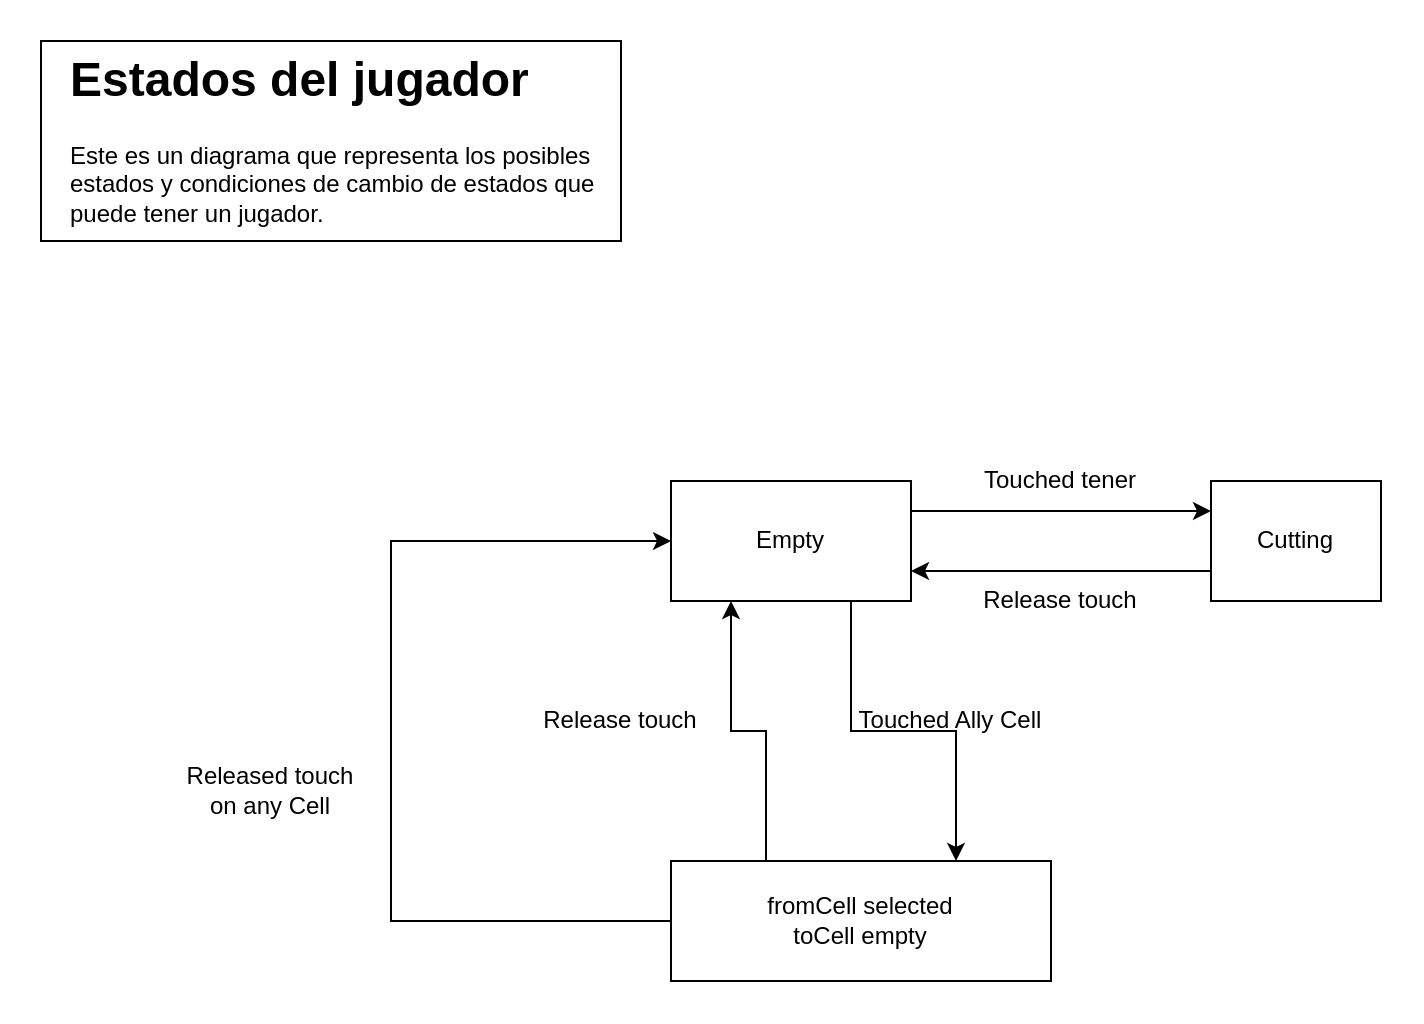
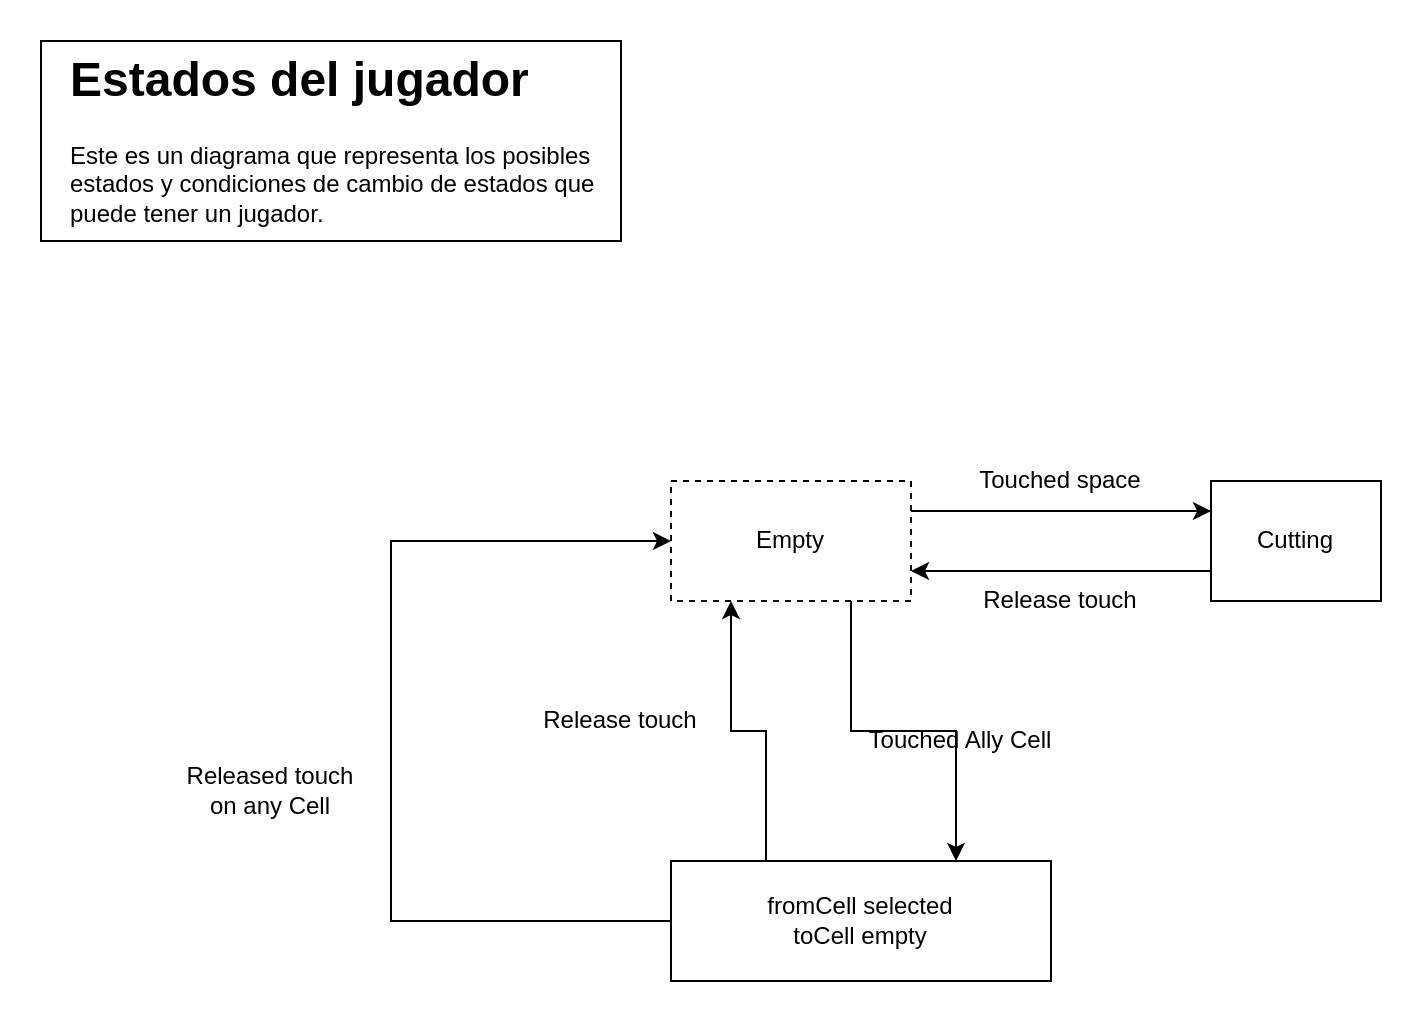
node "Touched tener": label "Touched tener" -> "Touched space"
node "Empty": style solid -> dashed
node "Touched Ally Cell": moved (951, 721) -> (961, 741)
